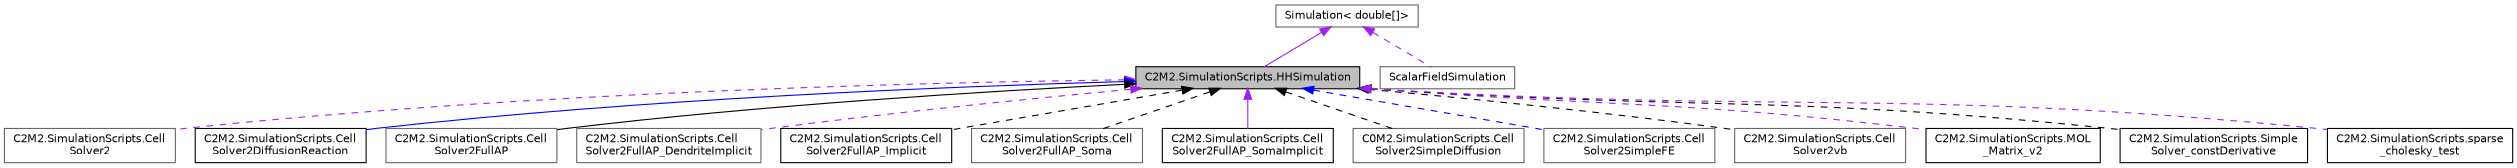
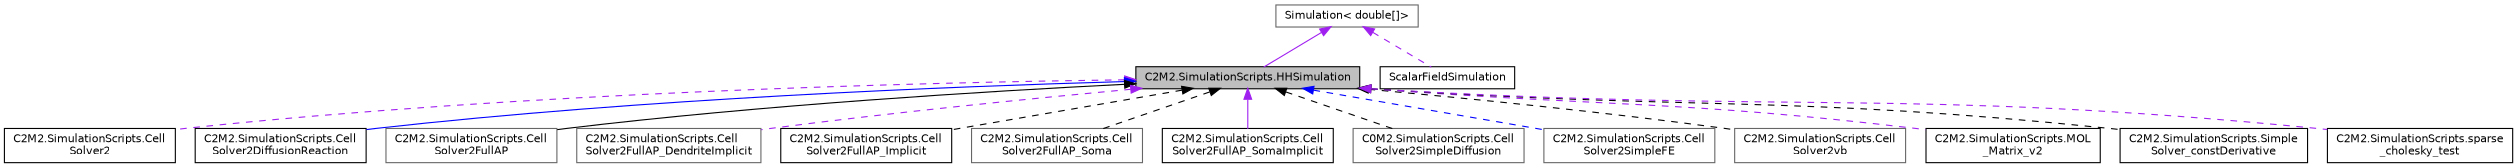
node "ScalarFieldSimulation": color gray40 -> black
node "C2M2.SimulationScripts.Cell Solver2": color gray40 -> black
